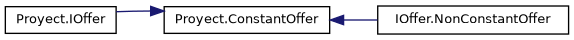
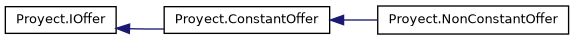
edge "Proyect.IOffer" -> "Proyect.ConstantOffer": reversed
node "IOffer.NonConstantOffer": label "IOffer.NonConstantOffer" -> "Proyect.NonConstantOffer"
